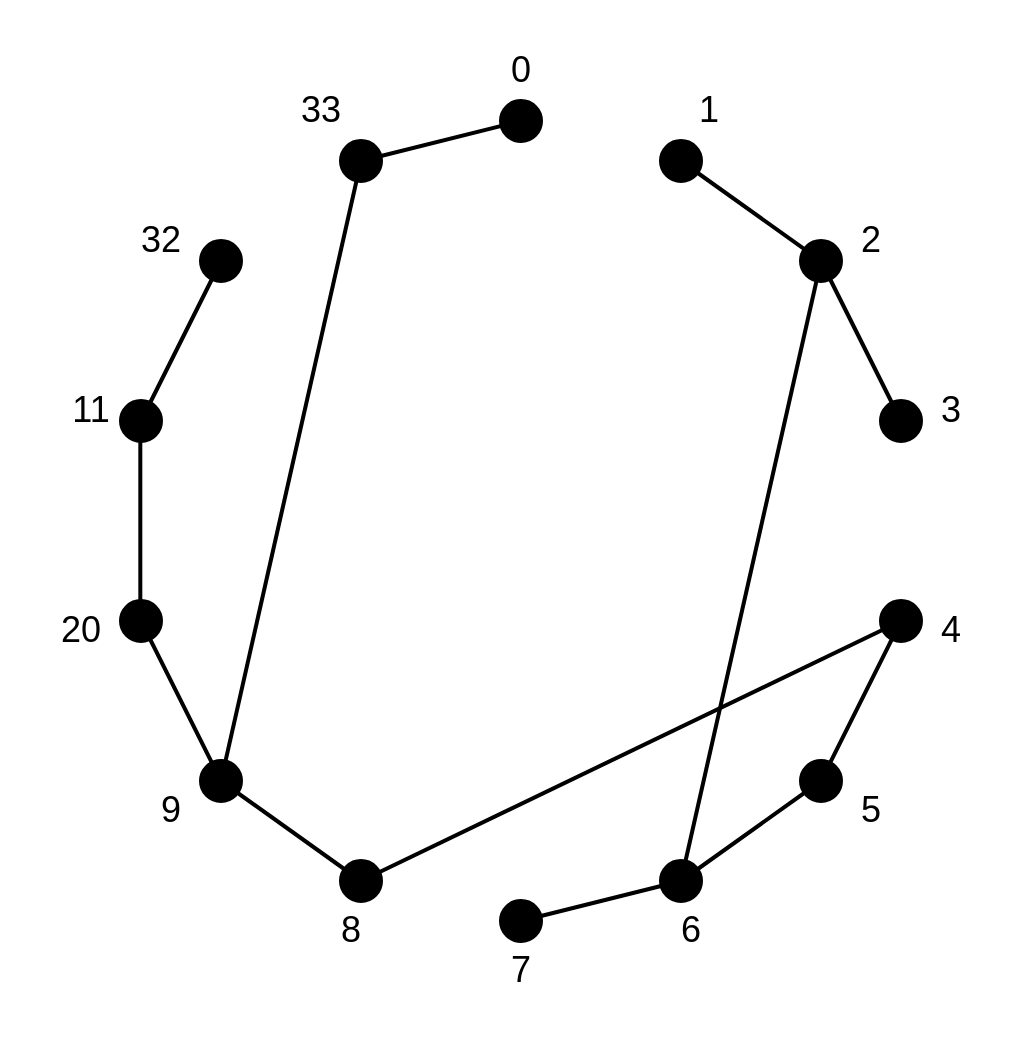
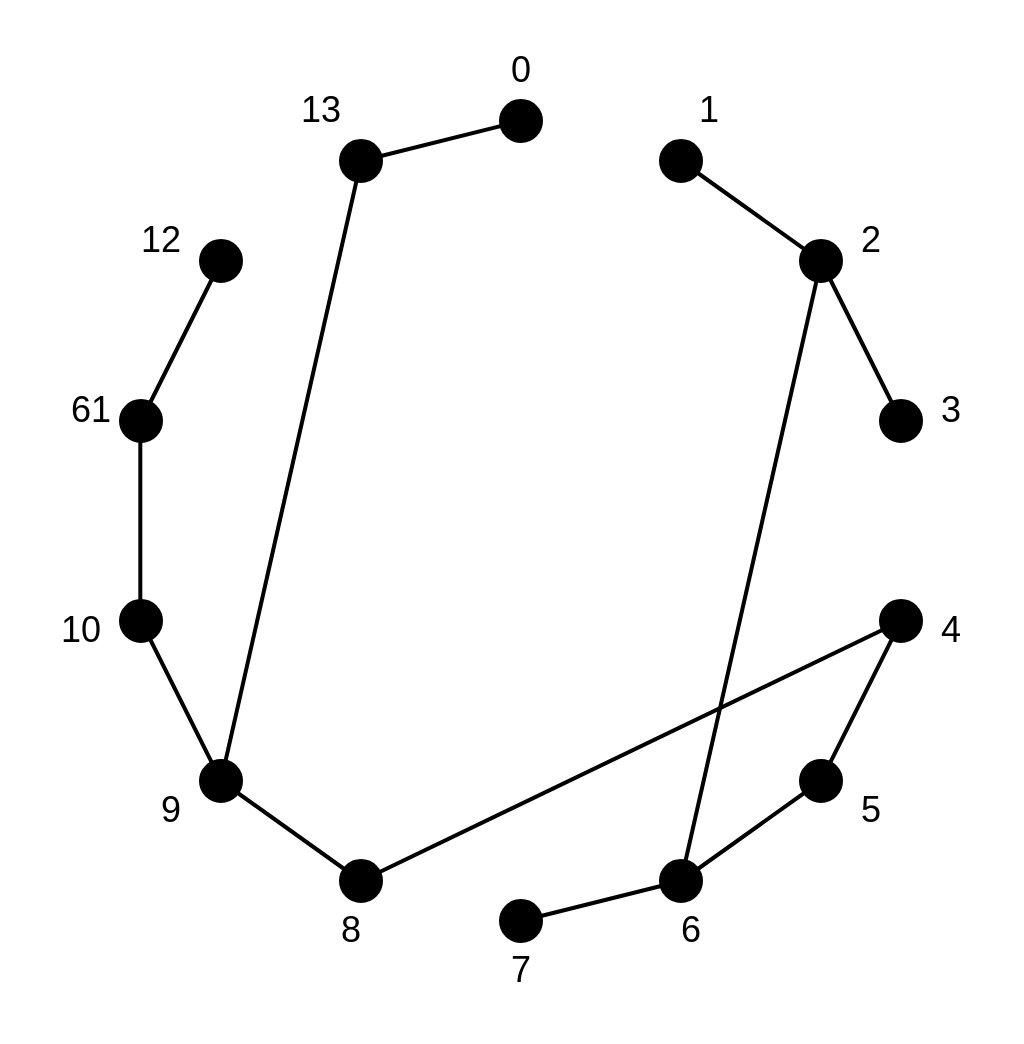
node "33": label "33" -> "13"
node "32": label "32" -> "12"
node "11": label "11" -> "61"
node "20": label "20" -> "10"
